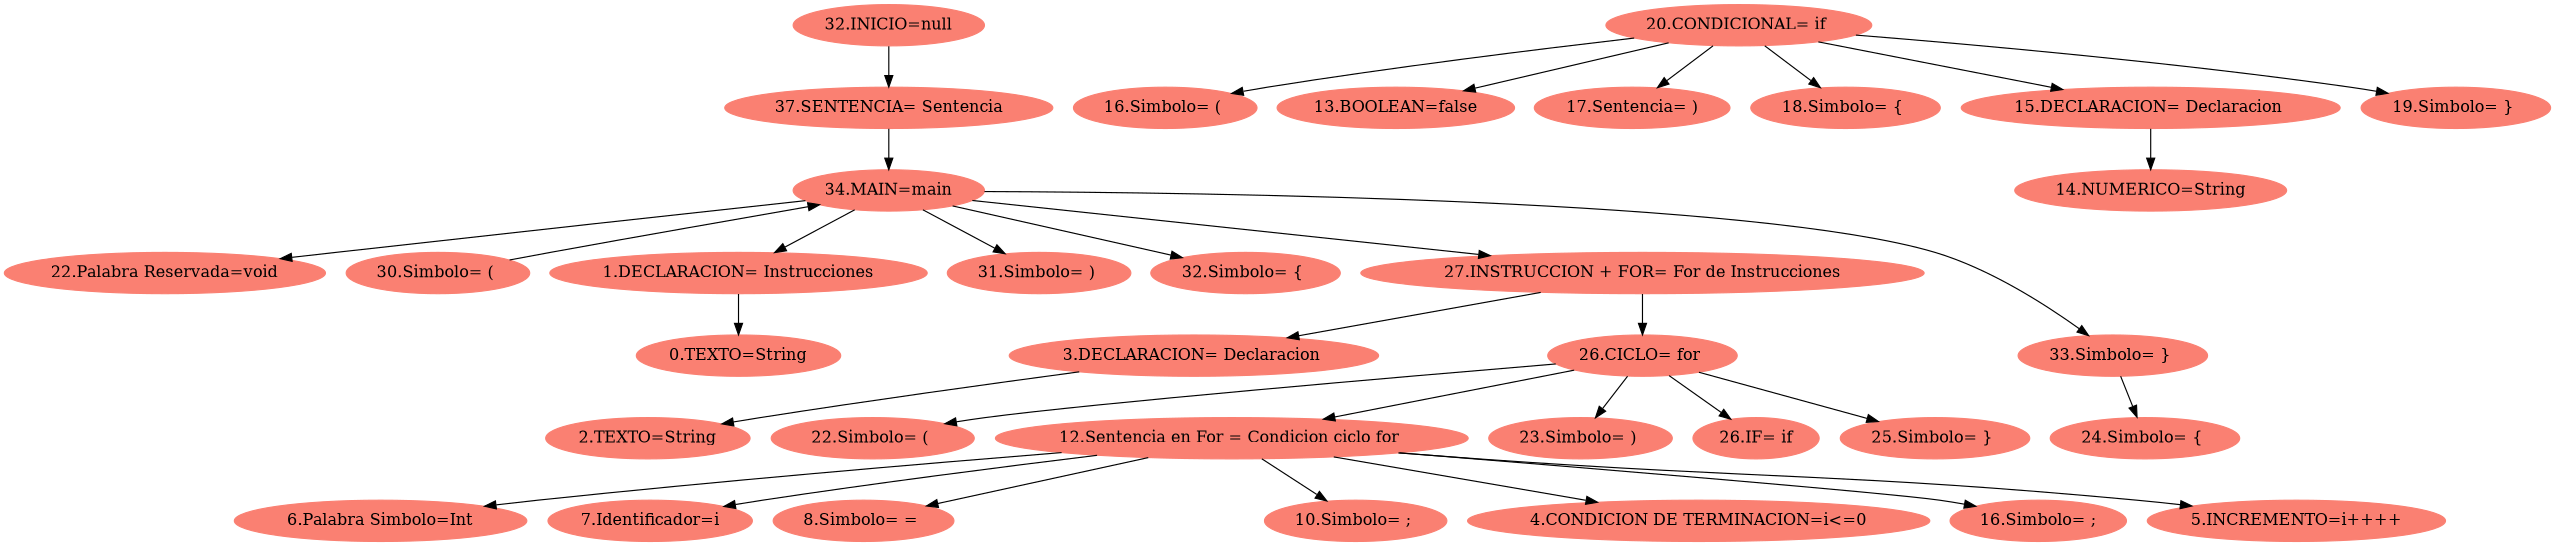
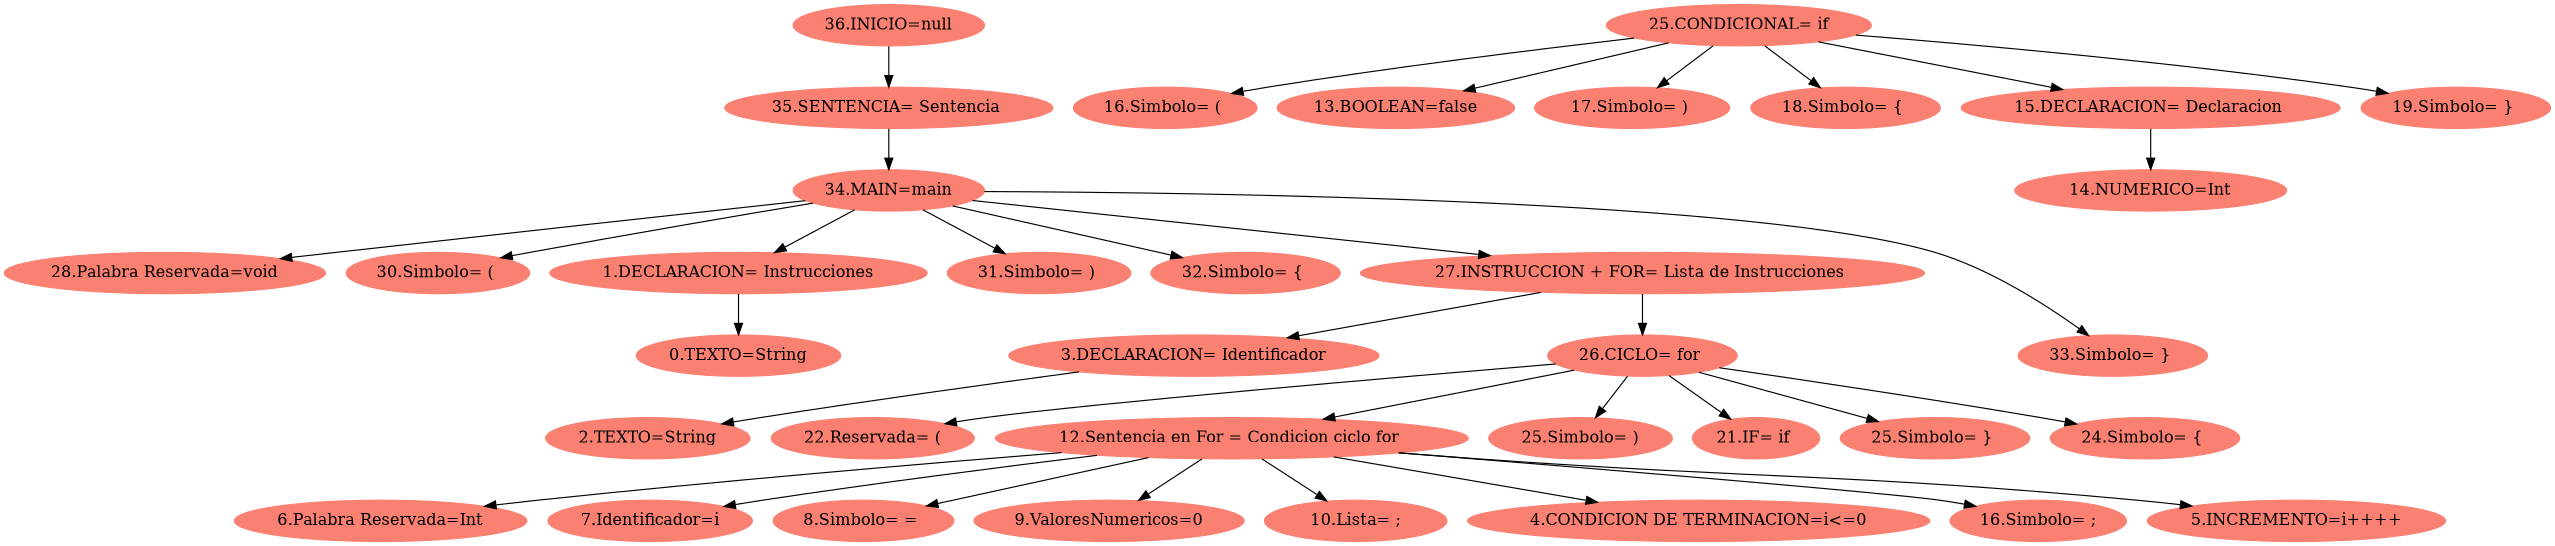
node "32.INICIO=null": label "32.INICIO=null" -> "36.INICIO=null"
node "20.CONDICIONAL= if": label "20.CONDICIONAL= if" -> "25.CONDICIONAL= if"
node "37.SENTENCIA= Sentencia": label "37.SENTENCIA= Sentencia" -> "35.SENTENCIA= Sentencia"
node "17.Sentencia= )": label "17.Sentencia= )" -> "17.Simbolo= )"
node "14.NUMERICO=String": label "14.NUMERICO=String" -> "14.NUMERICO=Int"
edge "30.Simbolo= (" -> "34.MAIN=main": reversed
node "22.Palabra Reservada=void": label "22.Palabra Reservada=void" -> "28.Palabra Reservada=void"
node "27.INSTRUCCION + FOR= For de Instrucciones": label "27.INSTRUCCION + FOR= For de Instrucciones" -> "27.INSTRUCCION + FOR= Lista de Instrucciones"
node "3.DECLARACION= Declaracion": label "3.DECLARACION= Declaracion" -> "3.DECLARACION= Identificador"
edge "33.Simbolo= }" -> "24.Simbolo= {": now "26.CICLO= for" -> "24.Simbolo= {"
node "22.Simbolo= (": label "22.Simbolo= (" -> "22.Reservada= ("
node "23.Simbolo= )": label "23.Simbolo= )" -> "25.Simbolo= )"
node "26.IF= if": label "26.IF= if" -> "21.IF= if"
node "6.Palabra Simbolo=Int": label "6.Palabra Simbolo=Int" -> "6.Palabra Reservada=Int"
node "9.ValoresNumericos=0": added
node "10.Simbolo= ;": label "10.Simbolo= ;" -> "10.Lista= ;"
